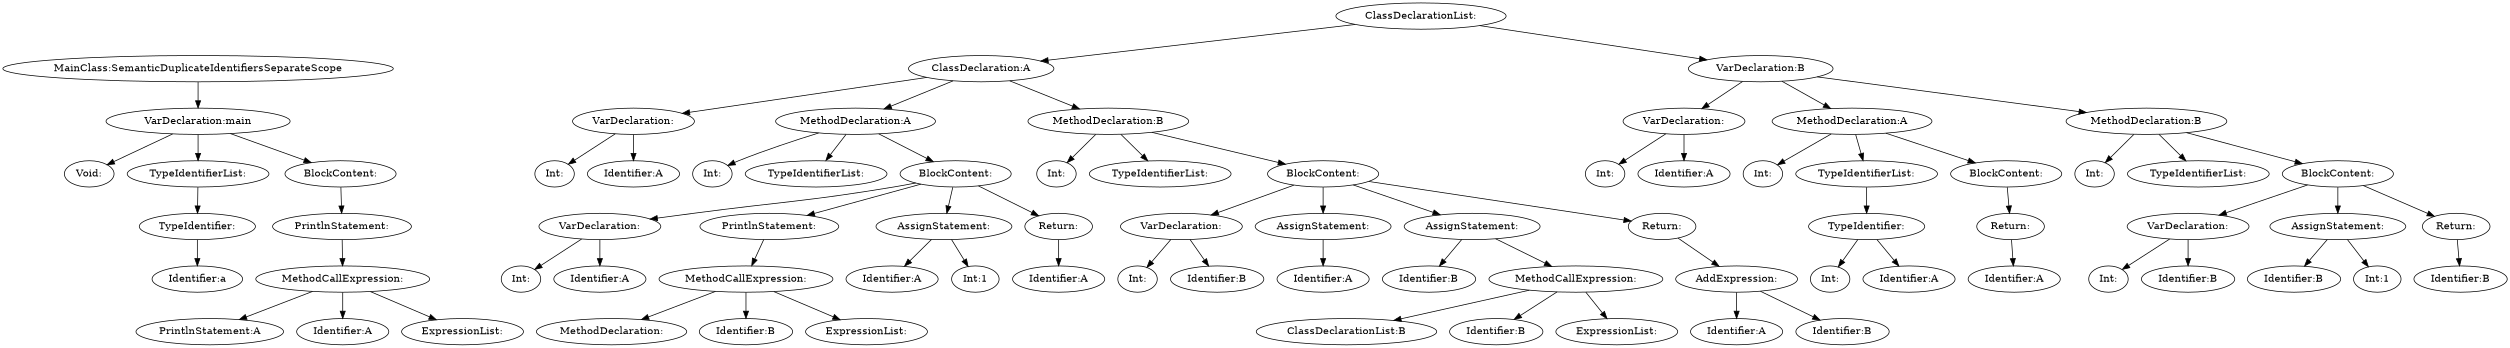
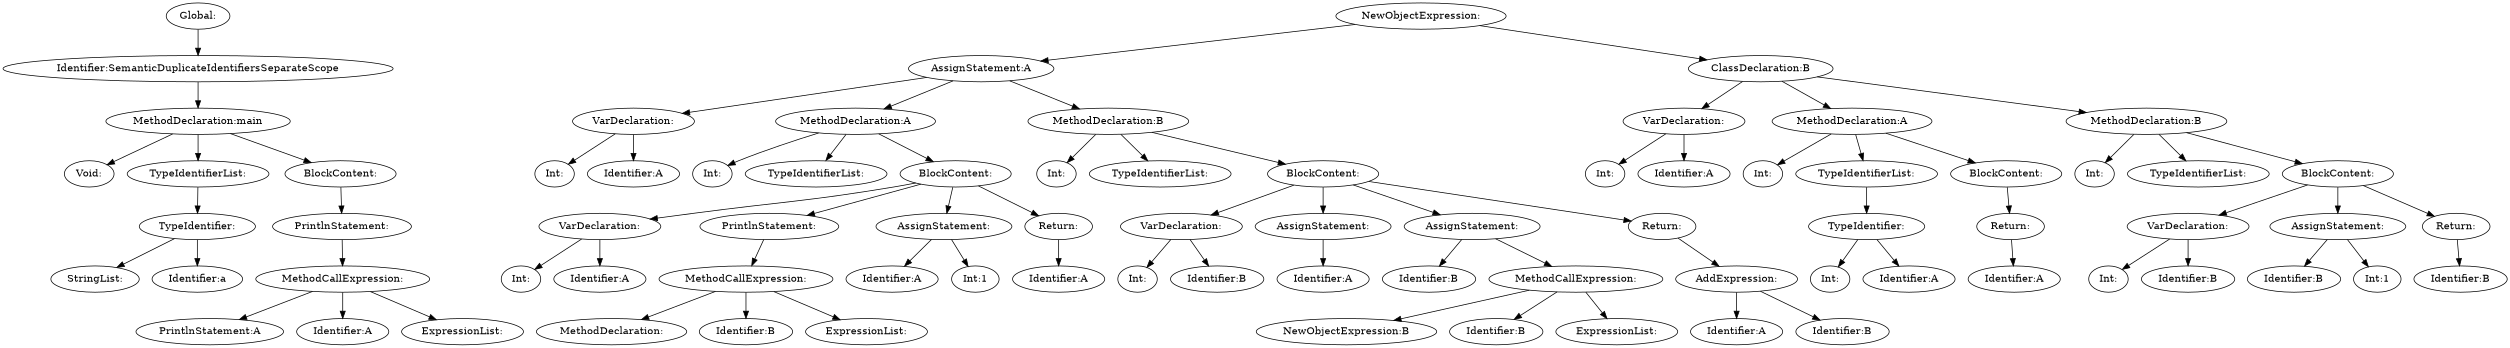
node "Global:": added
node "ClassDeclarationList:": label "ClassDeclarationList:" -> "NewObjectExpression:"
node "MainClass:SemanticDuplicateIdentifiersSeparateScope": label "MainClass:SemanticDuplicateIdentifiersSeparateScope" -> "Identifier:SemanticDuplicateIdentifiersSeparateScope"
node "ClassDeclaration:A": label "ClassDeclaration:A" -> "AssignStatement:A"
node "VarDeclaration:B": label "VarDeclaration:B" -> "ClassDeclaration:B"
node "VarDeclaration:main": label "VarDeclaration:main" -> "MethodDeclaration:main"
node "StringList:": added
node "ClassDeclarationList:B": label "ClassDeclarationList:B" -> "NewObjectExpression:B"
